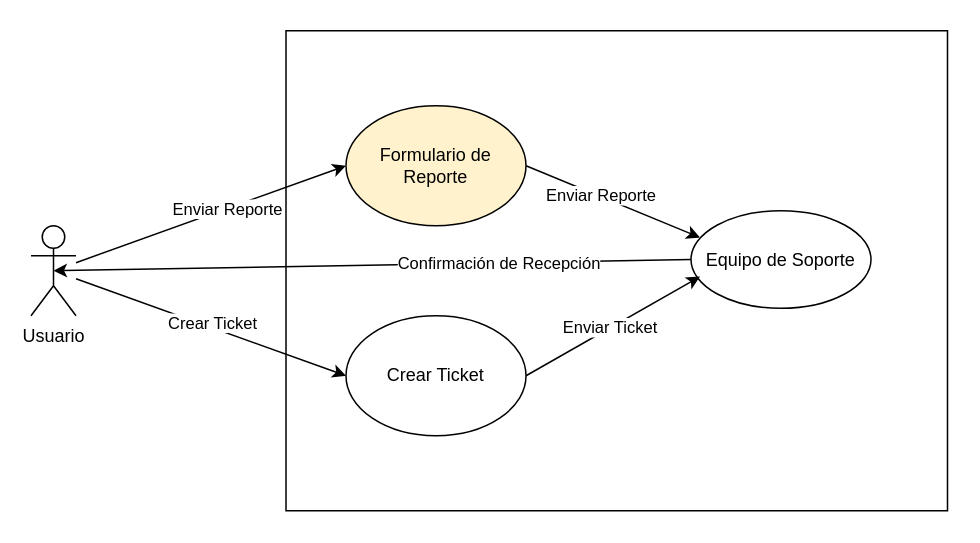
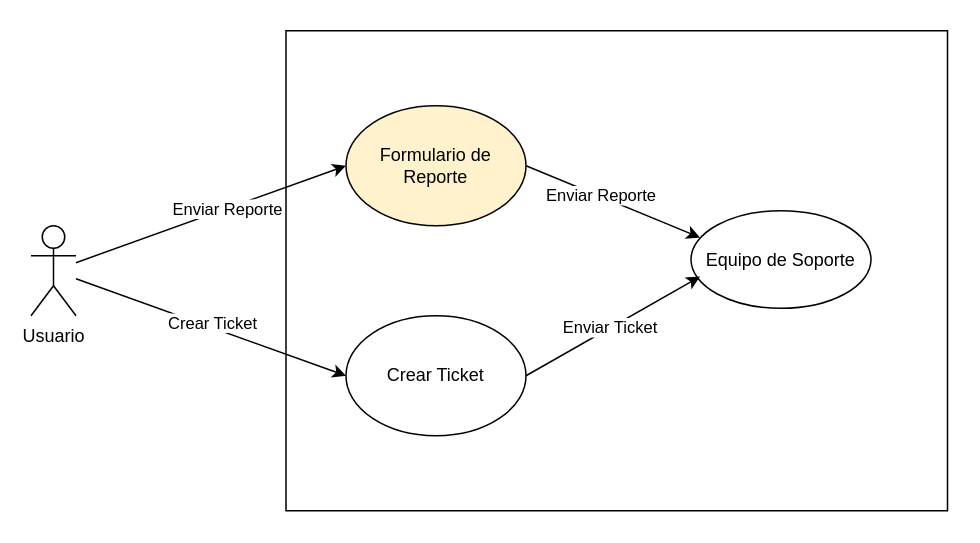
edge "Equipo de Soporte" -> "Usuario": removed, label "Confirmación de Recepción"
